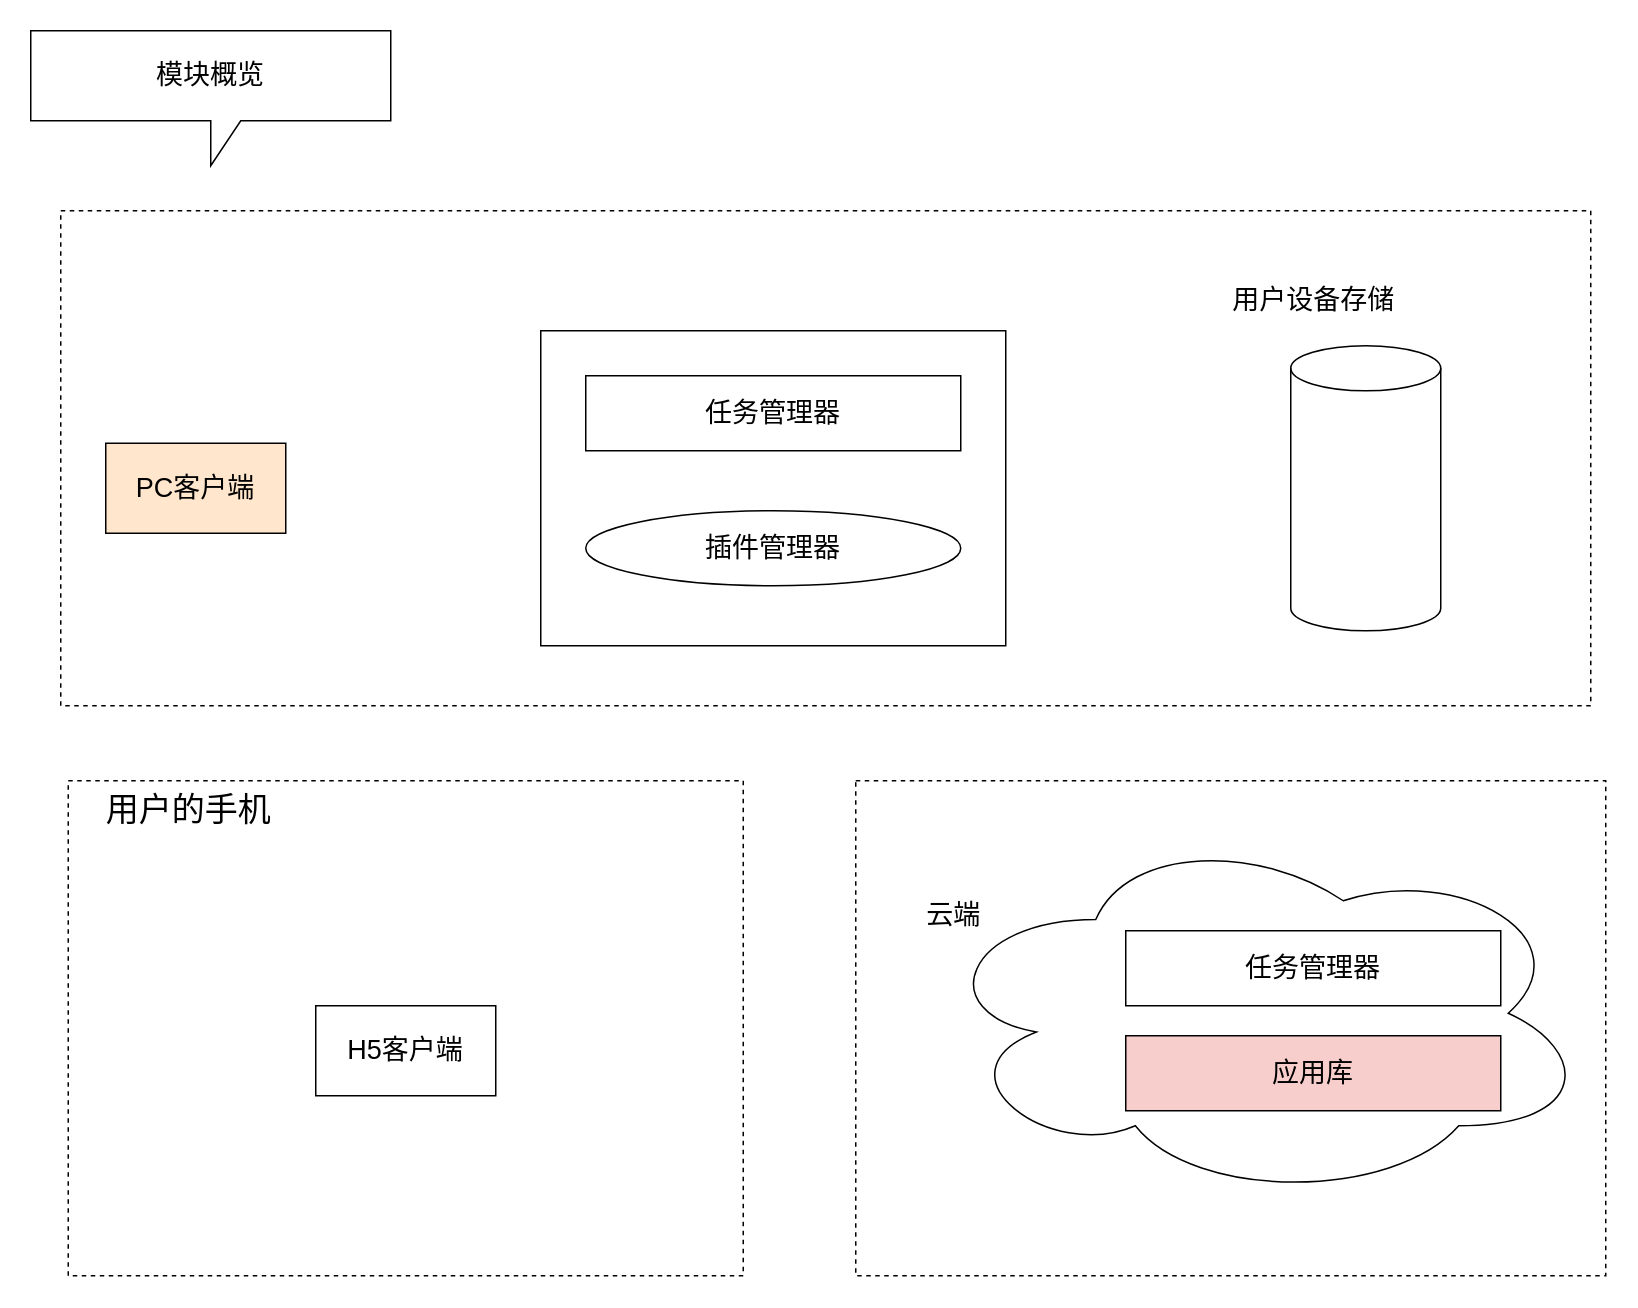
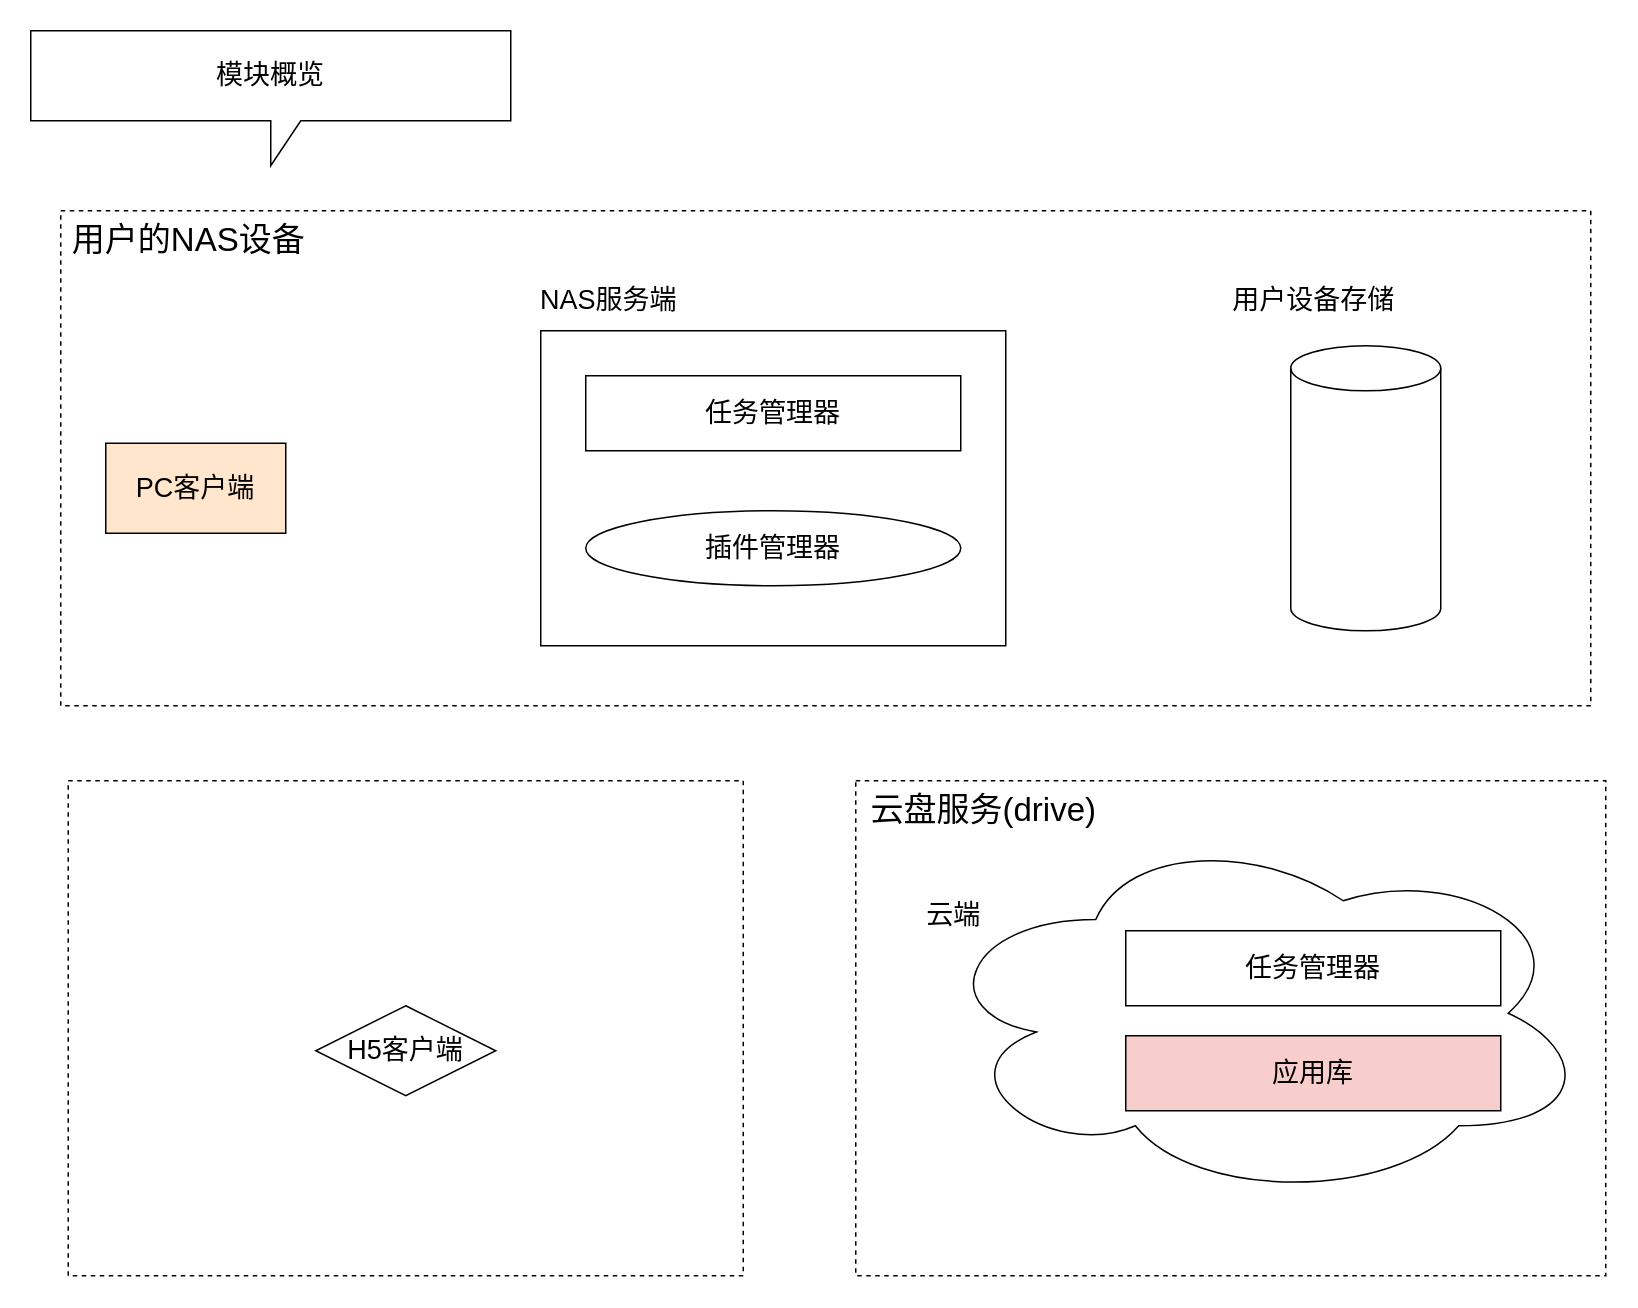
node "模块概览": size 360x135 -> 480x135
node "用户的NAS设备": added
node "NAS服务端": added
node "用户的手机": removed
node "云盘服务(drive)": added
node "H5客户端": shape rectangle -> diamond
